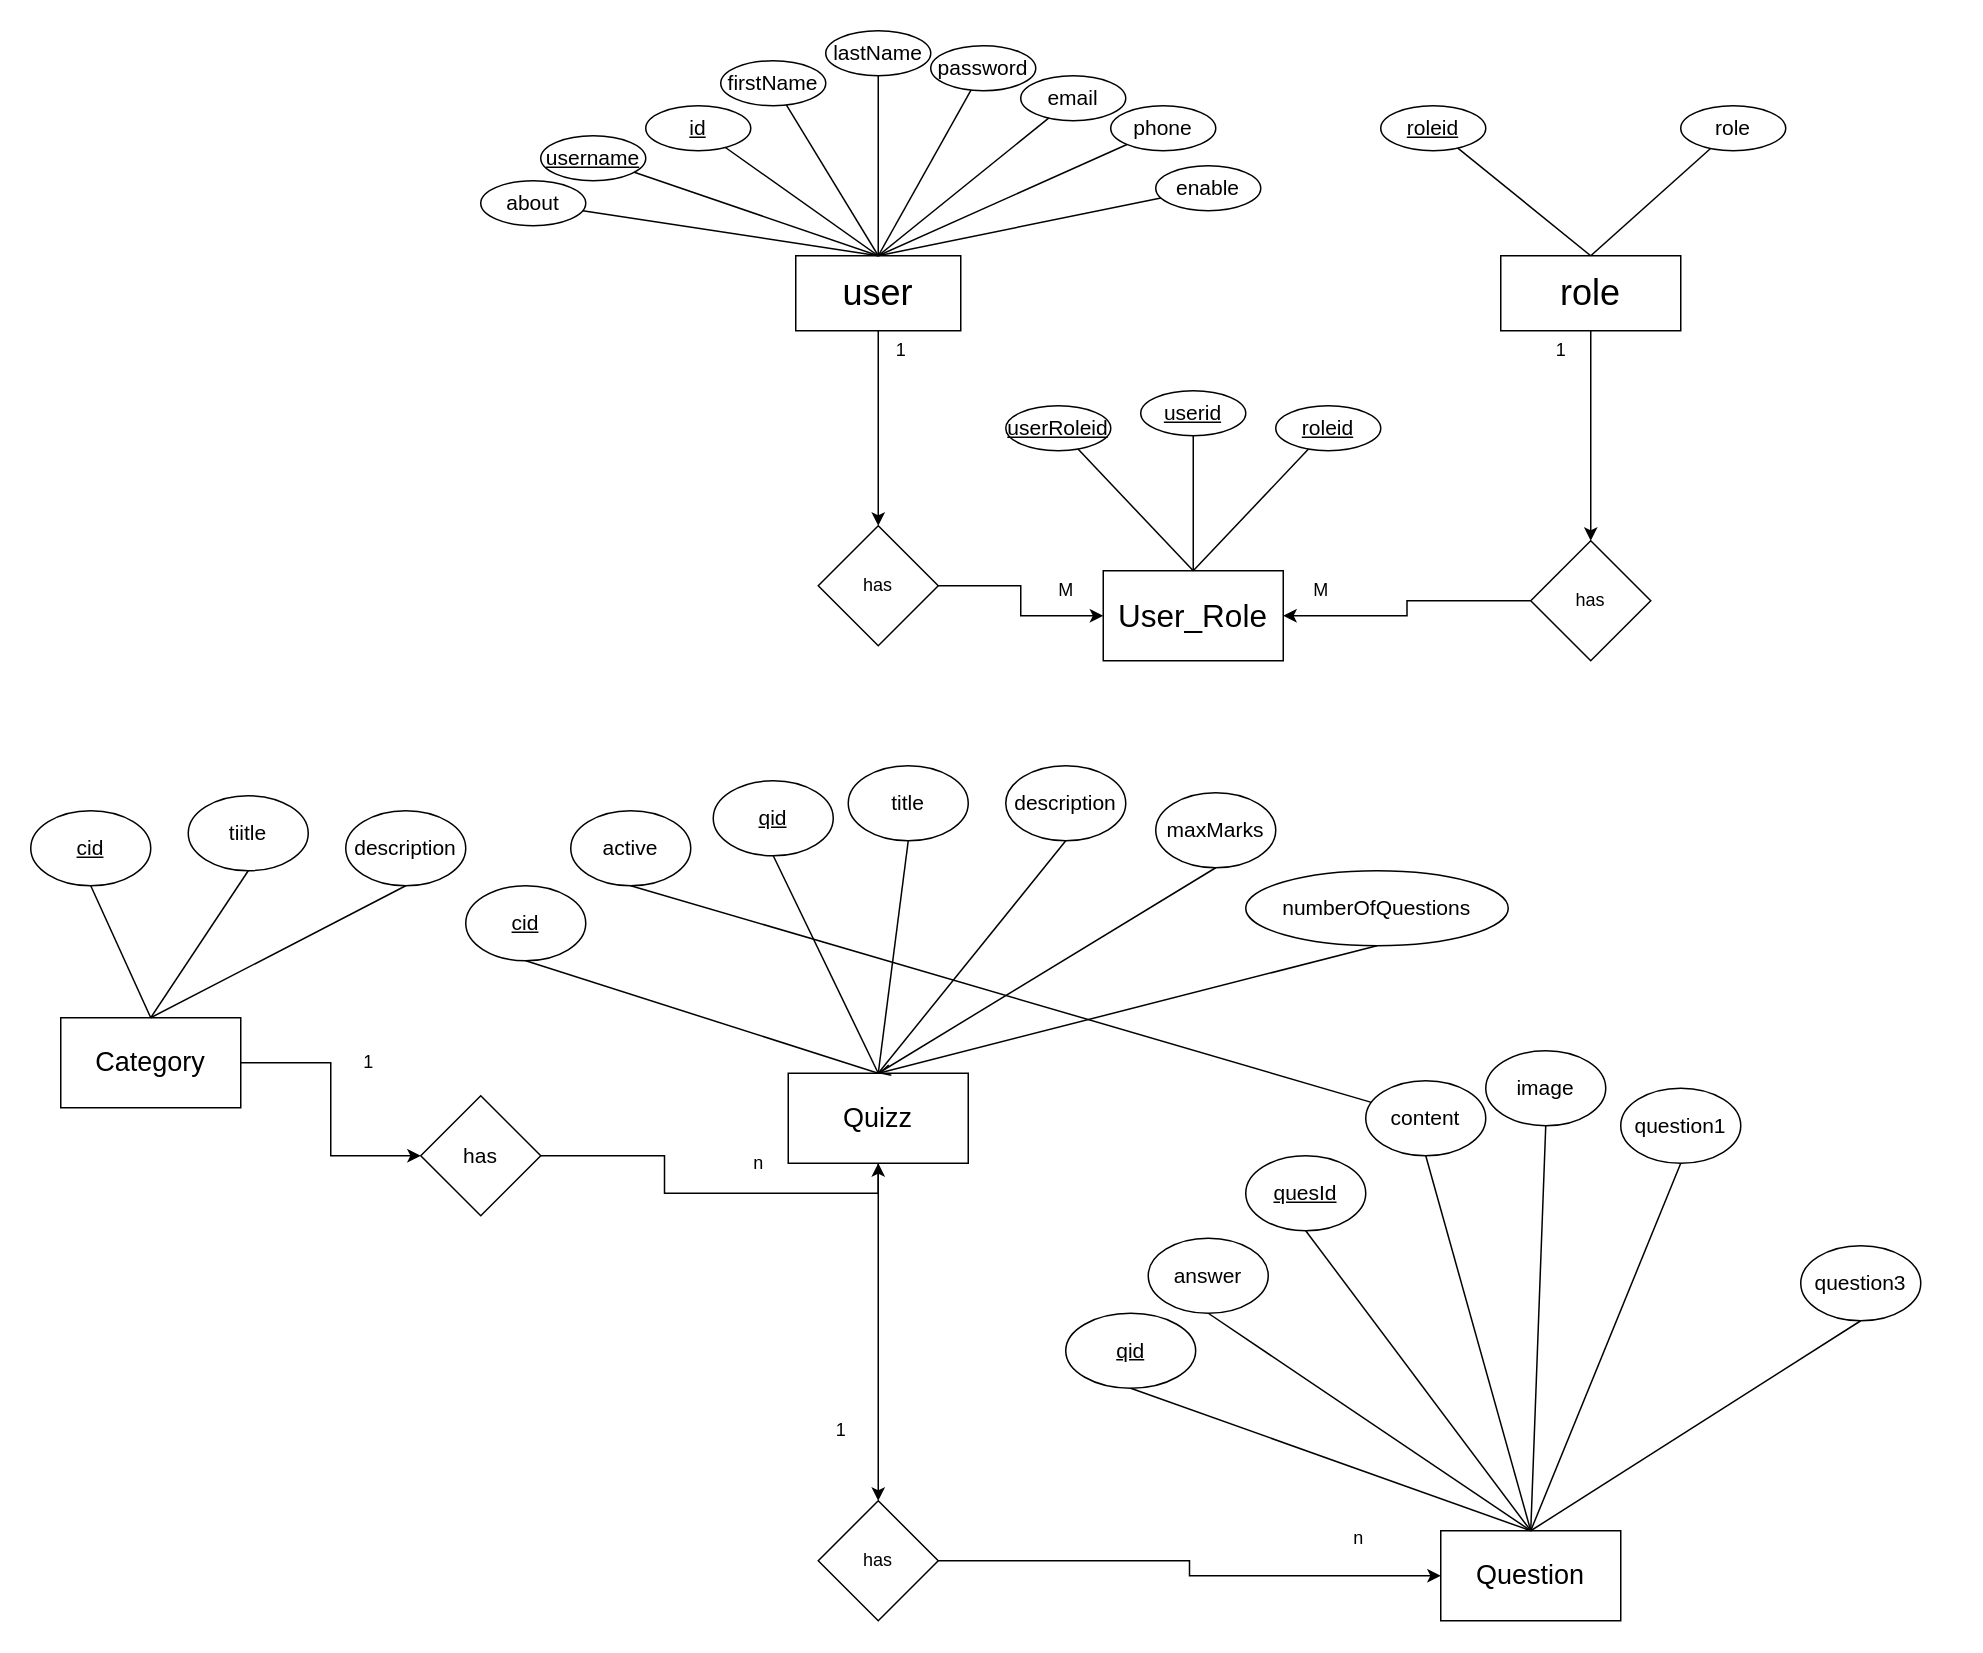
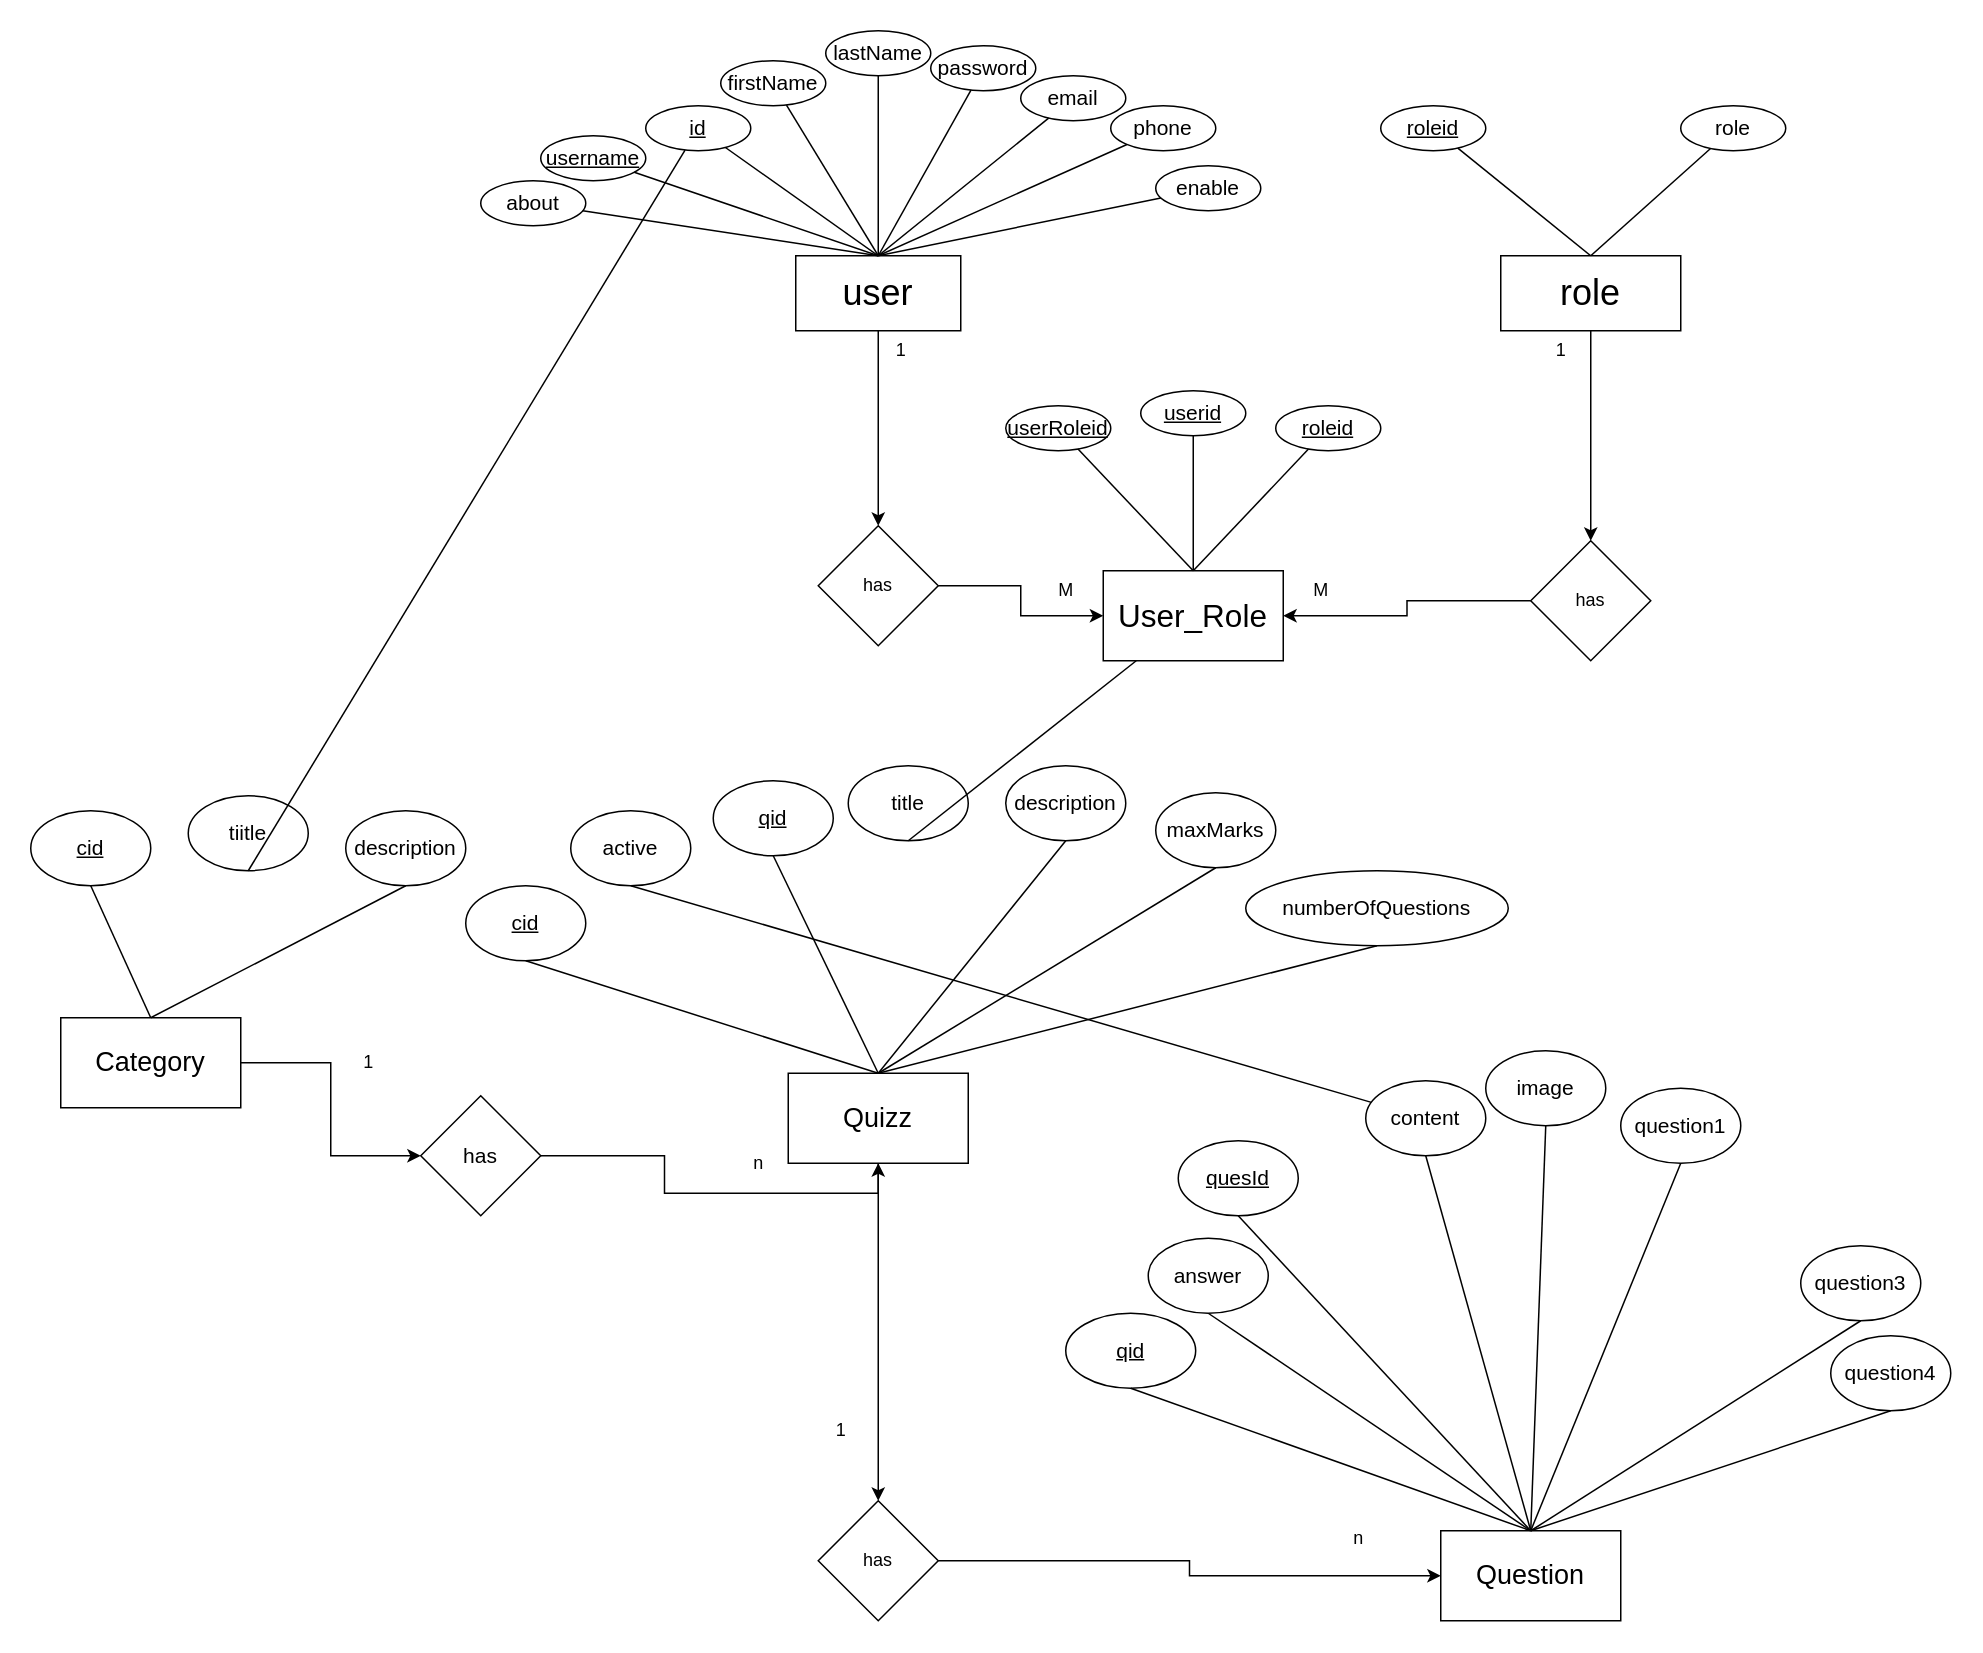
edge "tiitle" -- "Category": now "tiitle" -- "id"
edge "title" -- "Quizz": now "title" -- "User_Role"
edge "numberOfQuestions" -> "Quizz": arrowhead open -> none
node "quesId": moved (1306, 1193) -> (1238, 1178)
node "question4": added
edge "question4" -- "Question": added
